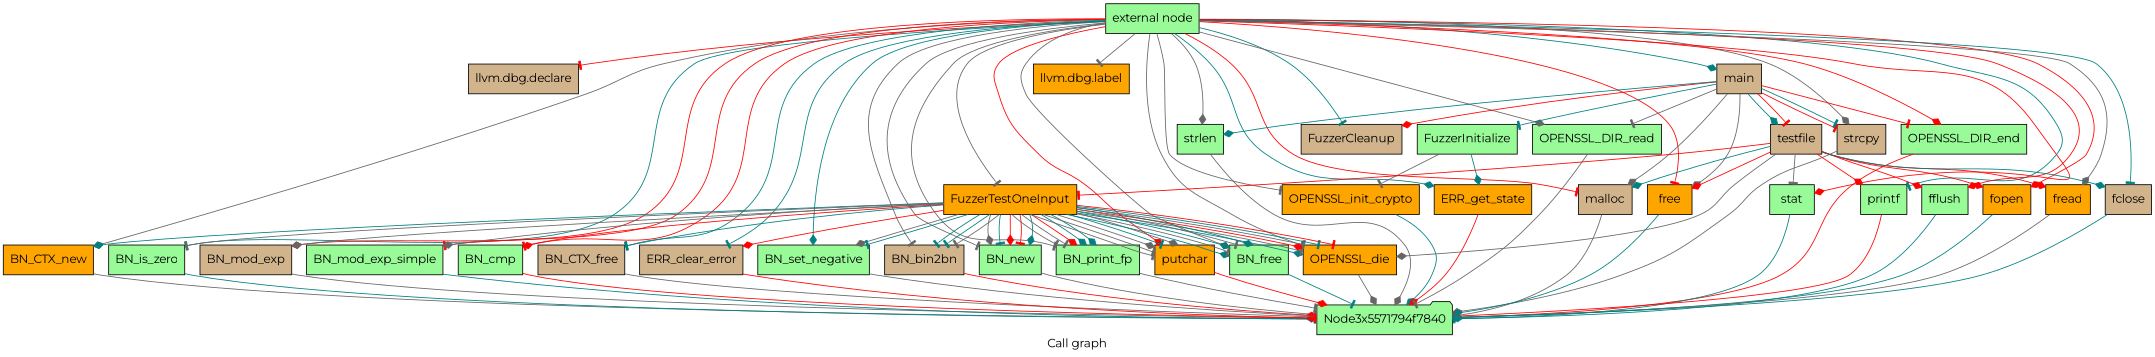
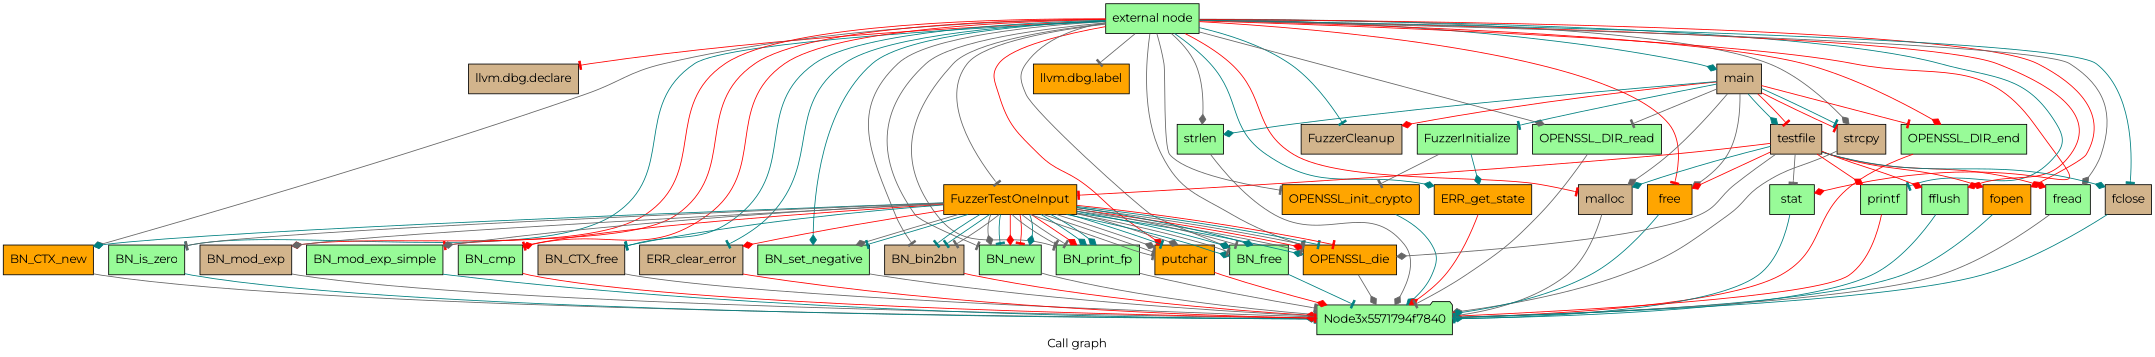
node "fread": fillcolor orange -> palegreen
